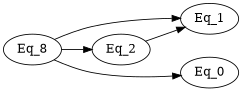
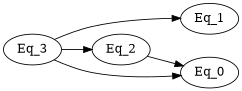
edge "Eq_2" -> "Eq_1": now "Eq_2" -> "Eq_0"
node "Eq_8": label "Eq_8" -> "Eq_3"
